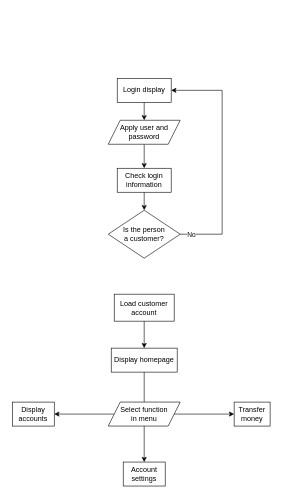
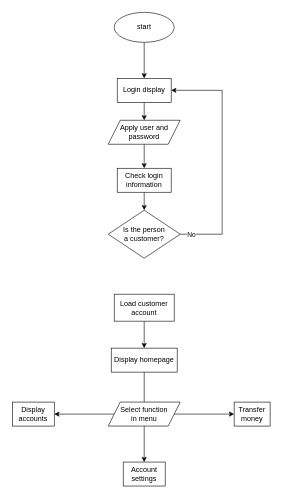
node "start": added
edge "start" -> "Login display": added
